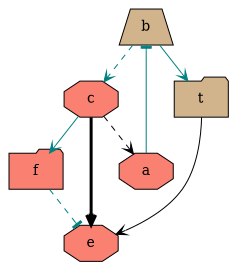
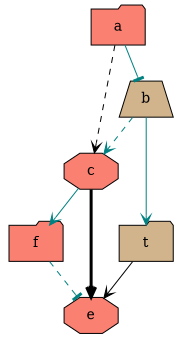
edge "c" -> "a": reversed
node "a": shape octagon -> folder
